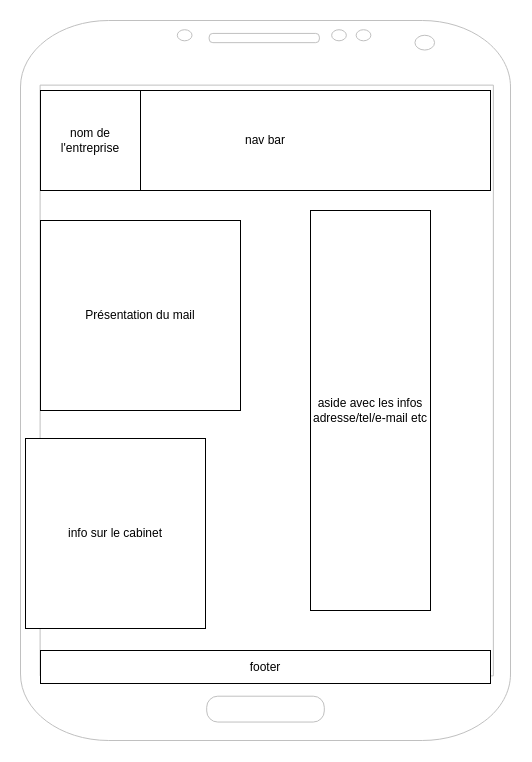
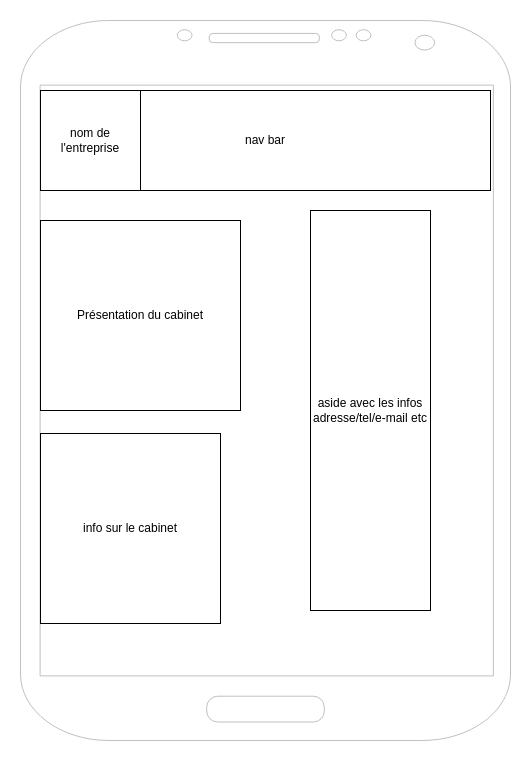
node "Présentation du mail": label "Présentation du mail" -> "Présentation du cabinet"
node "info sur le cabinet": moved (116, 534) -> (131, 529)
node "footer": removed
